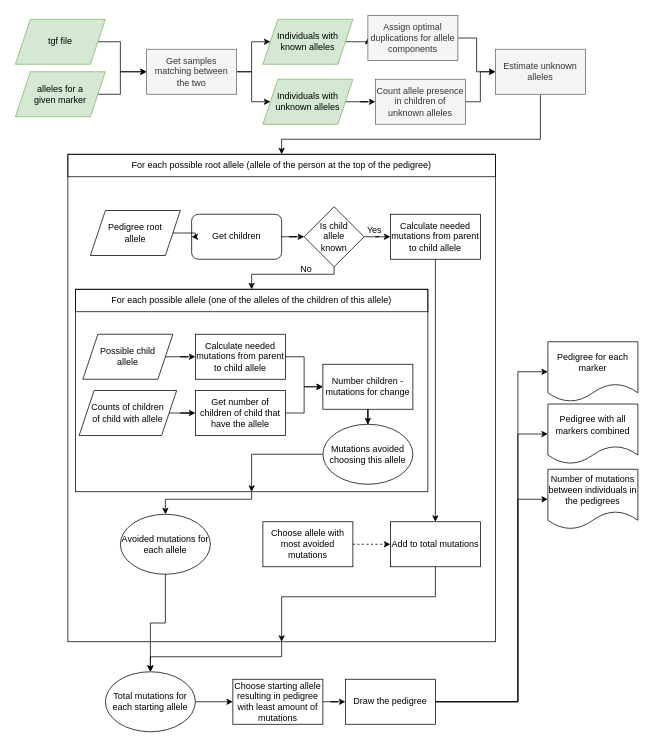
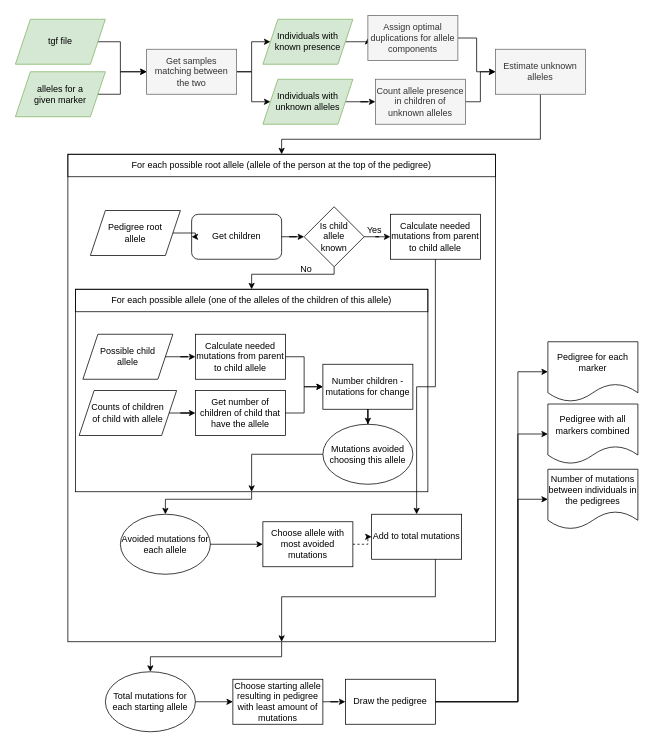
node "Individuals with known alleles": label "Individuals with known alleles" -> "Individuals with known presence"
node "Add to total mutations": moved (435, 544) -> (417, 537)
edge "Avoided mutations for each allele" -> "Total mutations for each starting allele": now "Avoided mutations for each allele" -> "Choose allele with most avoided mutations"
